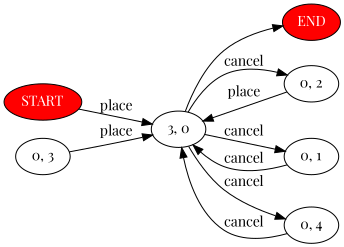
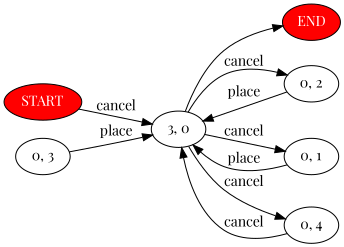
edge "START" -> "3, 0": label "place" -> "cancel"
edge "0, 1" -> "3, 0": label "cancel" -> "place"
